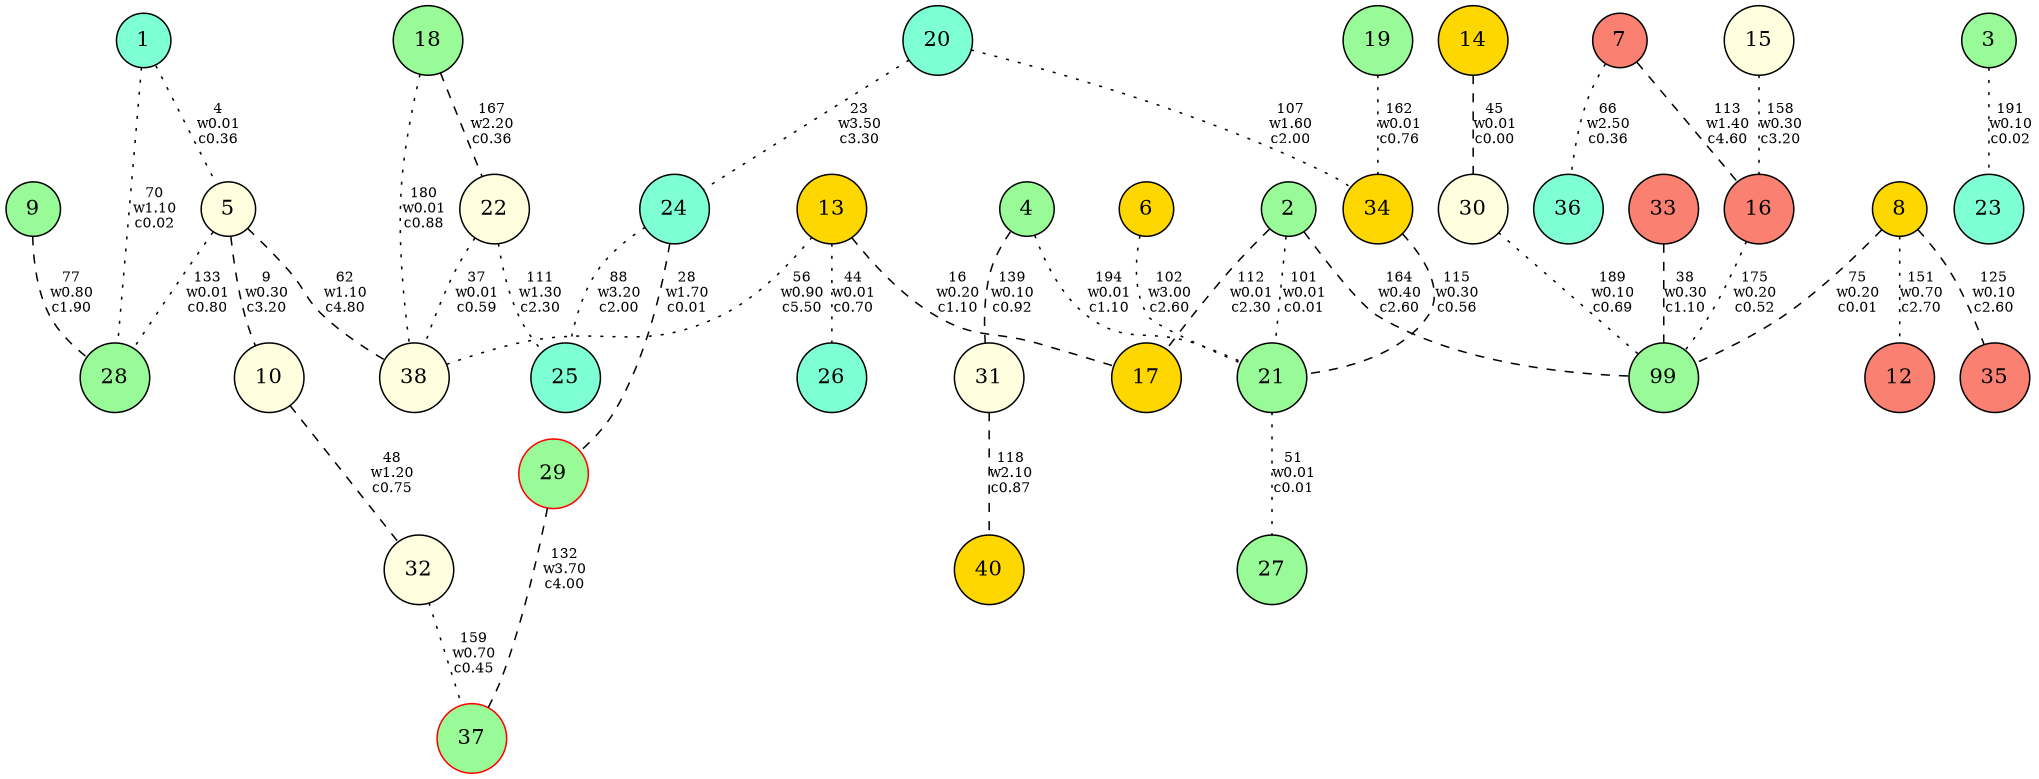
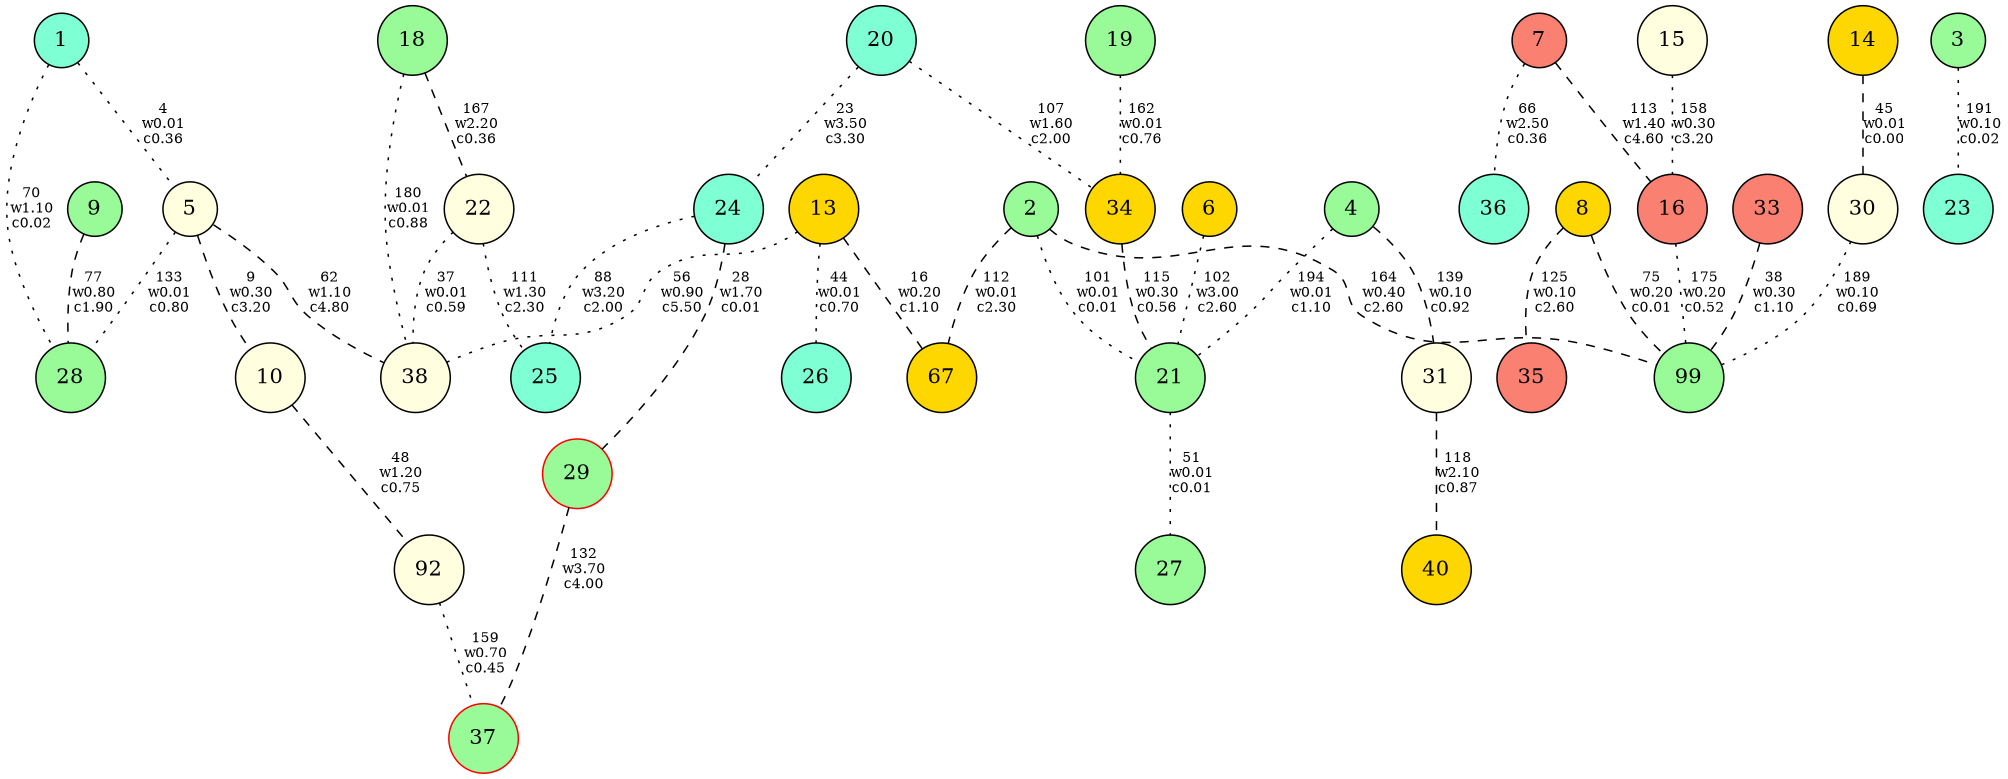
node "17": label "17" -> "67"
node "12": removed
node "32": label "32" -> "92"
